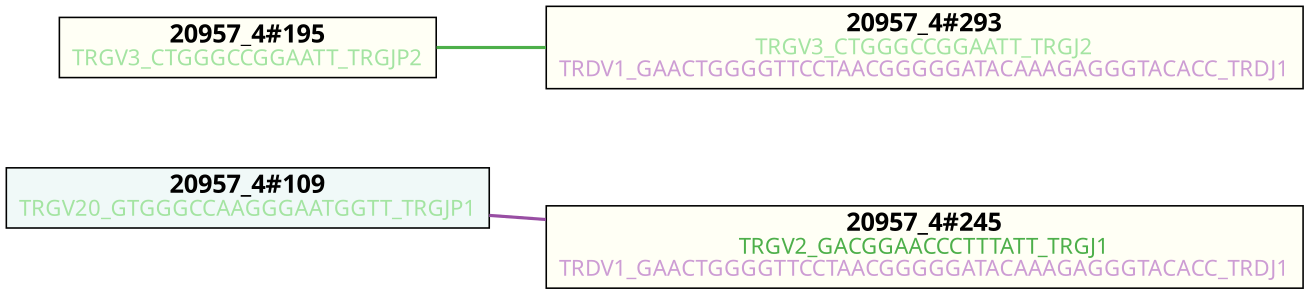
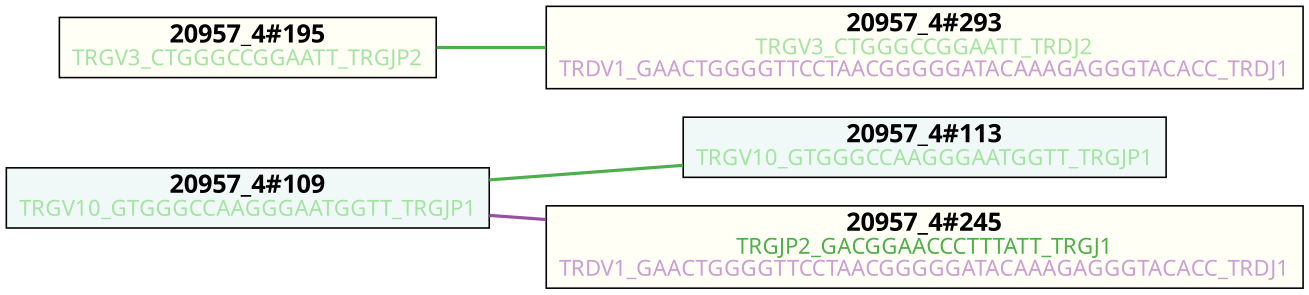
node "20957_4#293": text "TRGV3_CTGGGCCGGAATT_TRGJ2" -> "TRGV3_CTGGGCCGGAATT_TRDJ2"
node "20957_4#113": added
node "20957_4#109": text "TRGV20_GTGGGCCAAGGGAATGGTT_TRGJP1" -> "TRGV10_GTGGGCCAAGGGAATGGTT_TRGJP1"
node "20957_4#245": text "TRGV2_GACGGAACCCTTTATT_TRGJ1" -> "TRGJP2_GACGGAACCCTTTATT_TRGJ1"
